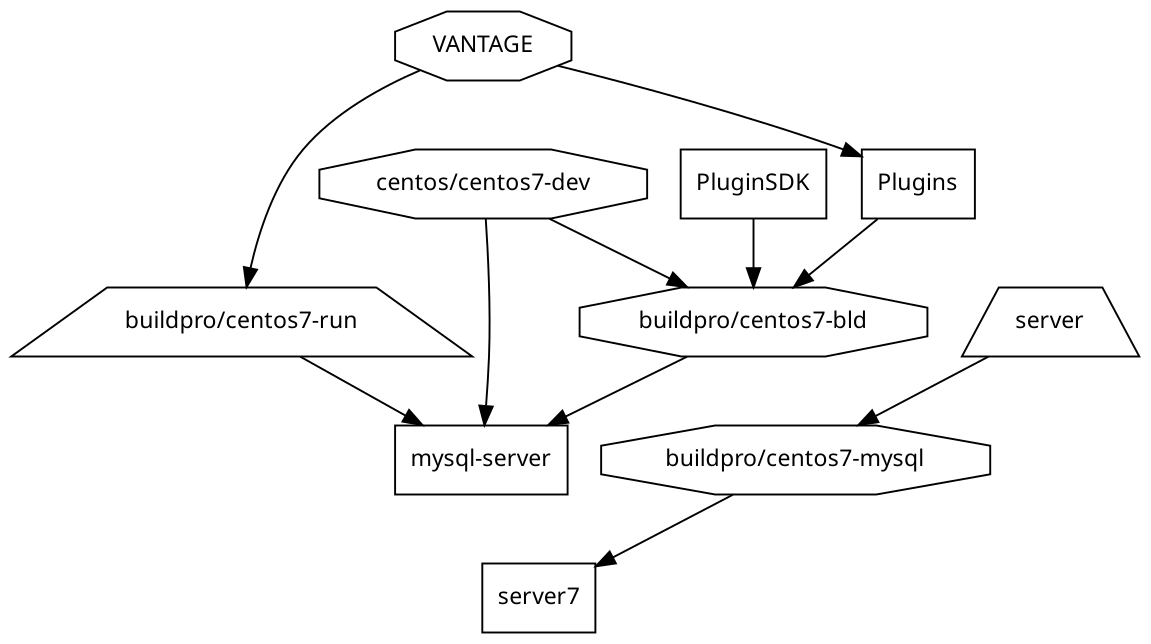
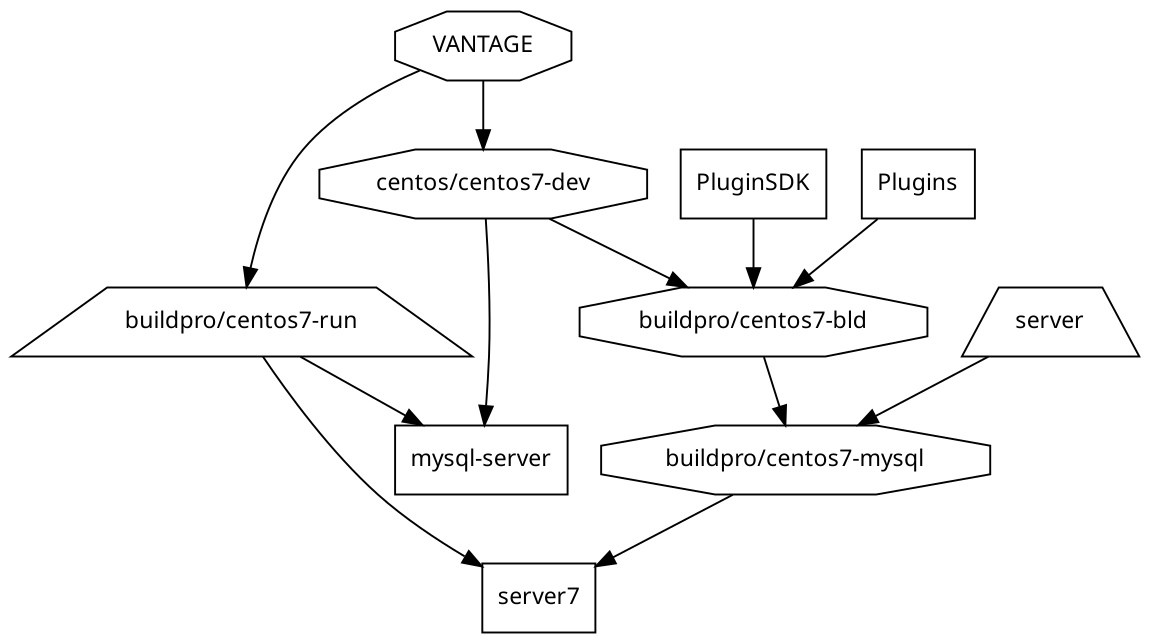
edge "VANTAGE" -> "Plugins": now "VANTAGE" -> "centos/centos7-dev"
edge "buildpro/centos7-bld" -> "mysql-server": now "buildpro/centos7-bld" -> "buildpro/centos7-mysql"
edge "buildpro/centos7-run" -> "server7": added
